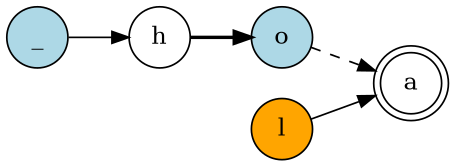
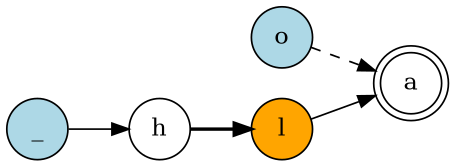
edge "h" -> "o": now "h" -> "l"
